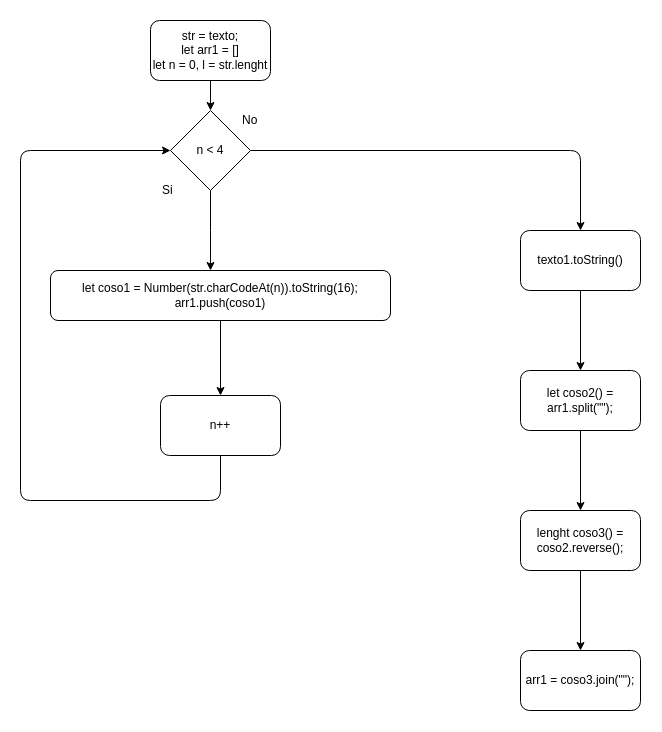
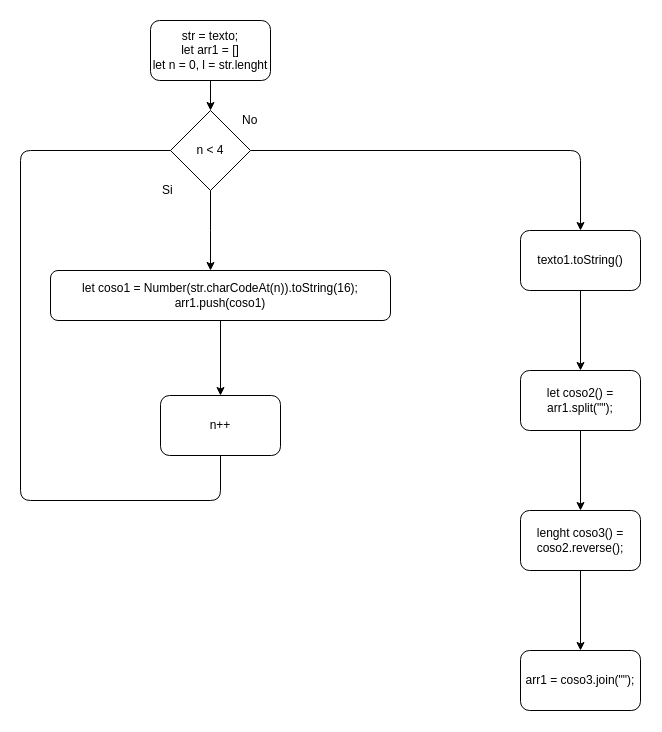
edge "n++" -> "n < 4": arrowhead classic -> none
